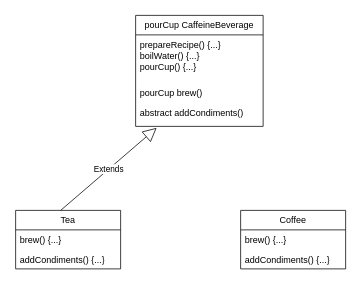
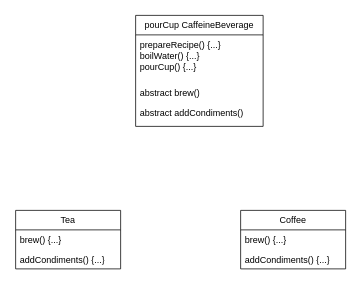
node "pourCup brew()": label "pourCup brew()" -> "abstract brew()"
edge "Tea" -> "abstract addCondiments()": removed, label "Extends"
